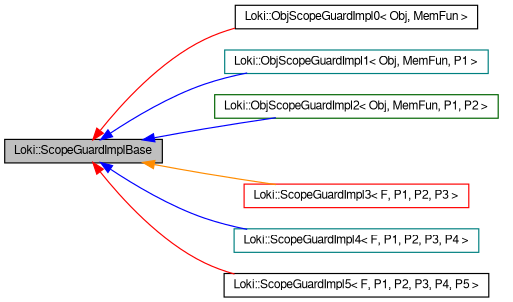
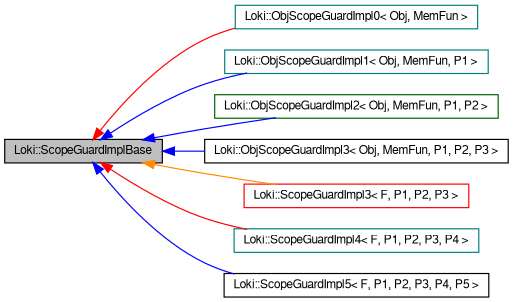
node "Loki::ObjScopeGuardImpl0< Obj, MemFun >": color black -> teal
node "Loki::ObjScopeGuardImpl3< Obj, MemFun, P1, P2, P3 >": added
edge "Loki::ScopeGuardImpl4< F, P1, P2, P3, P4 >" -> "Loki::ScopeGuardImplBase": color blue -> red
edge "Loki::ScopeGuardImpl5< F, P1, P2, P3, P4, P5 >" -> "Loki::ScopeGuardImplBase": color red -> blue
